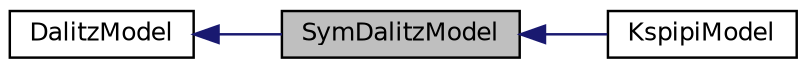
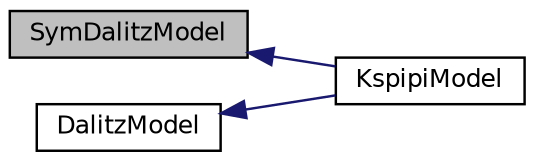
edge "SymDalitzModel" -> "DalitzModel": now "KspipiModel" -> "DalitzModel"
